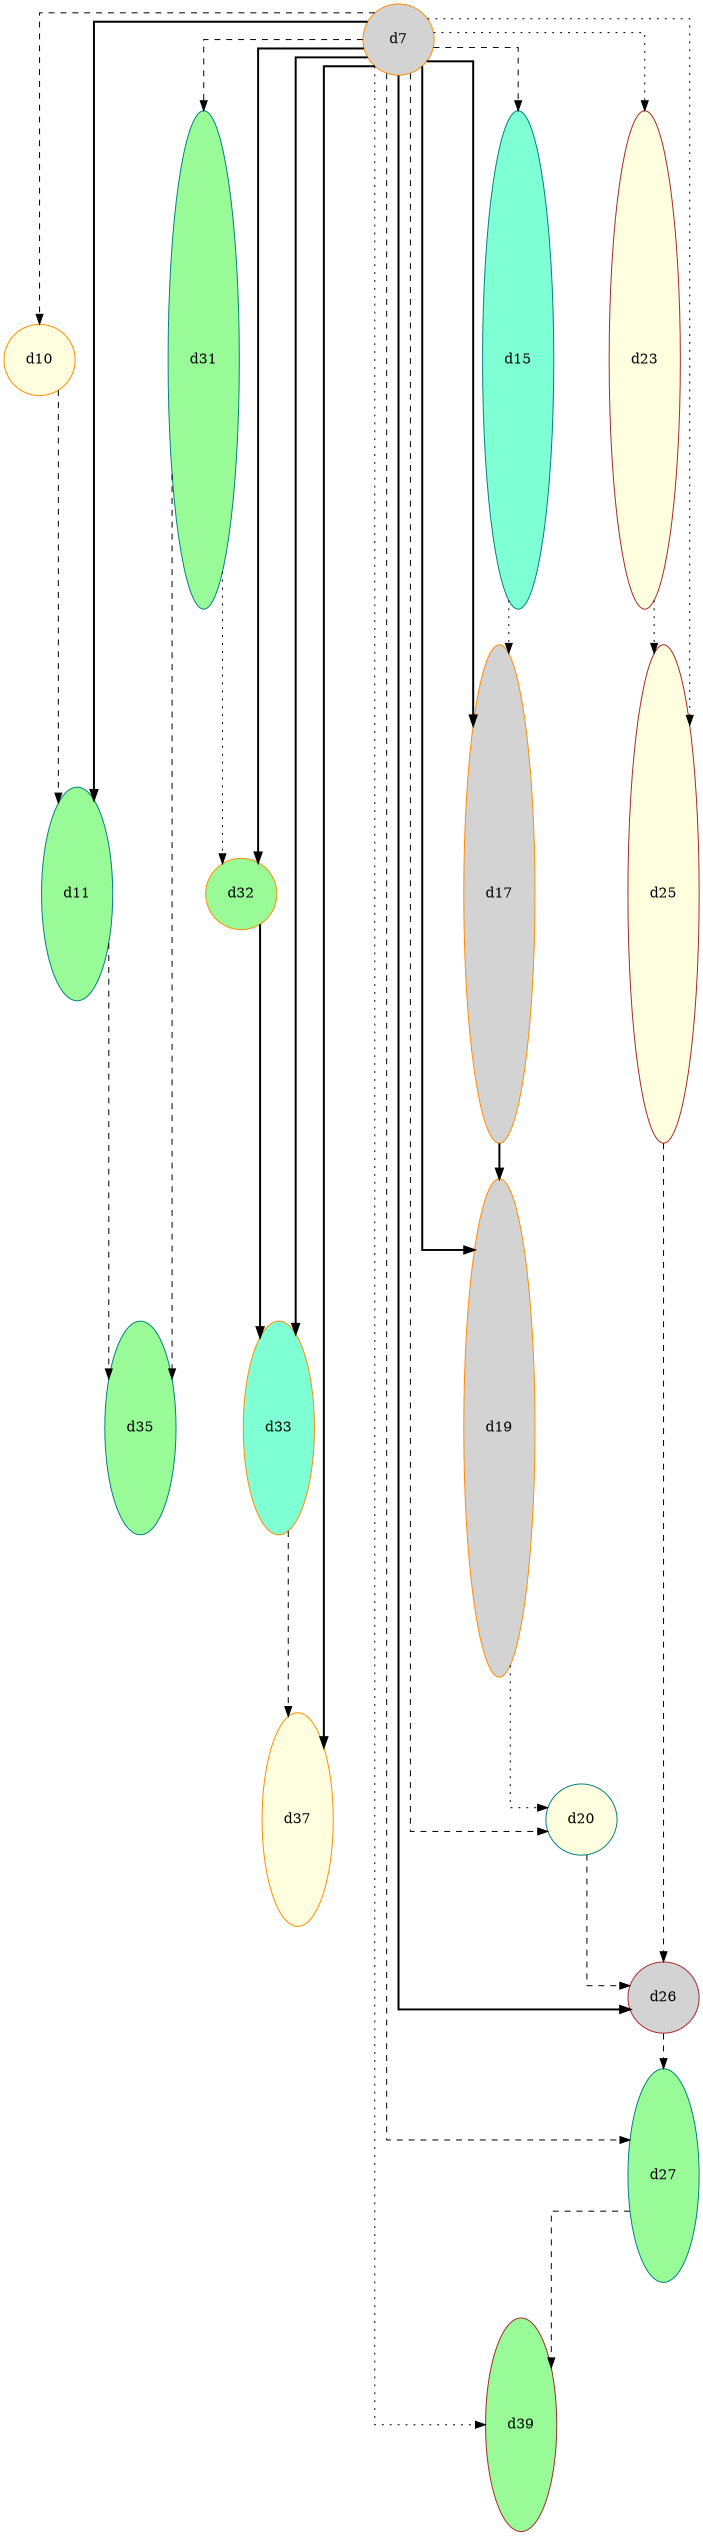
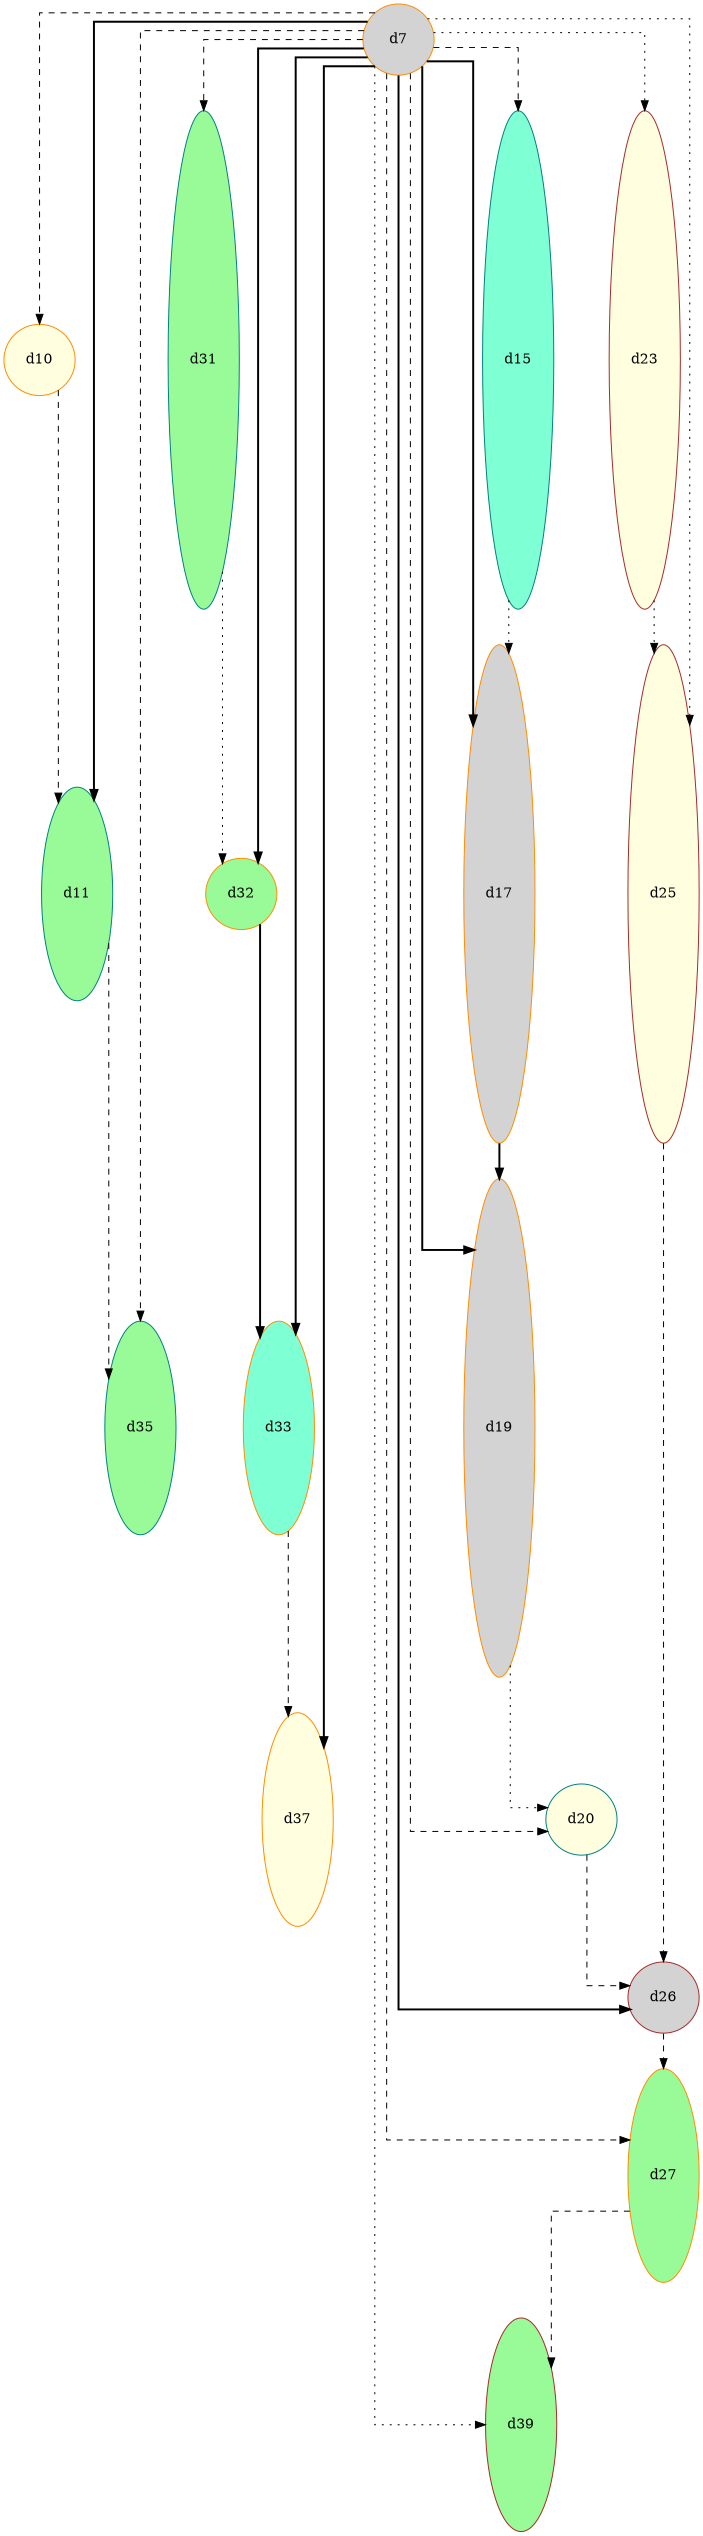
edge "d31" -> "d35": now "d7" -> "d35"
node "d27": color teal -> darkorange
